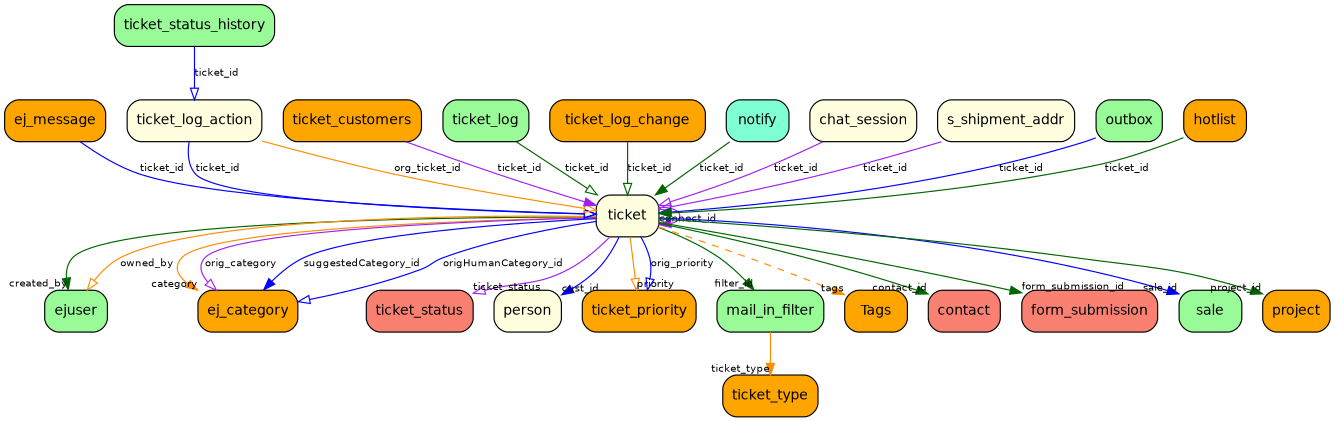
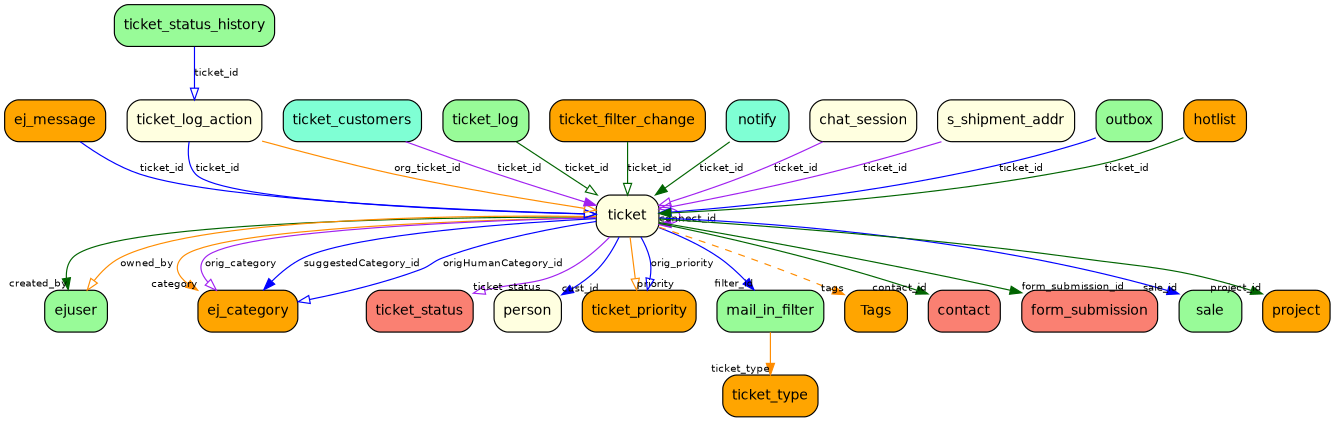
node "ticket_customers": fillcolor orange -> aquamarine
node "ticket_log_change": label "ticket_log_change" -> "ticket_filter_change"
edge "ticket" -> "mail_in_filter": color darkgreen -> blue
